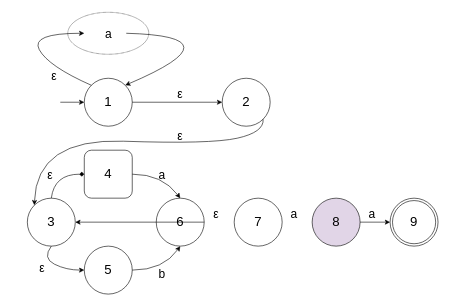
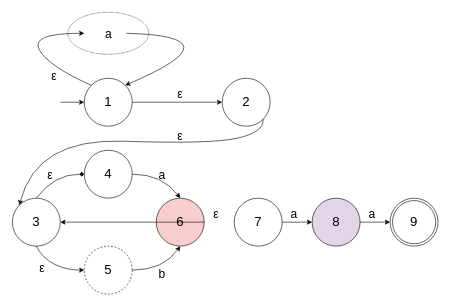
node "4": shape rounded rectangle -> ellipse
node "3": moved (51, 222) -> (36, 222)
node "6": fillcolor #ffffff -> #f8cecc
edge "7" -> "8": added
node "5": style solid -> dashed
